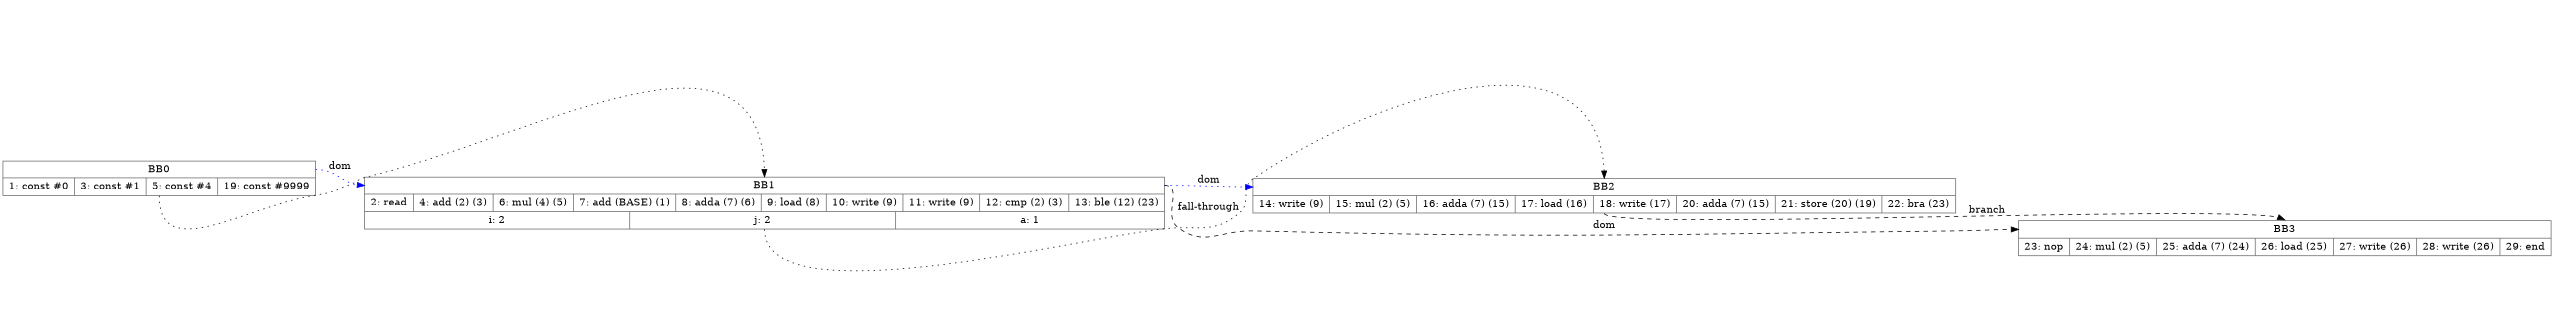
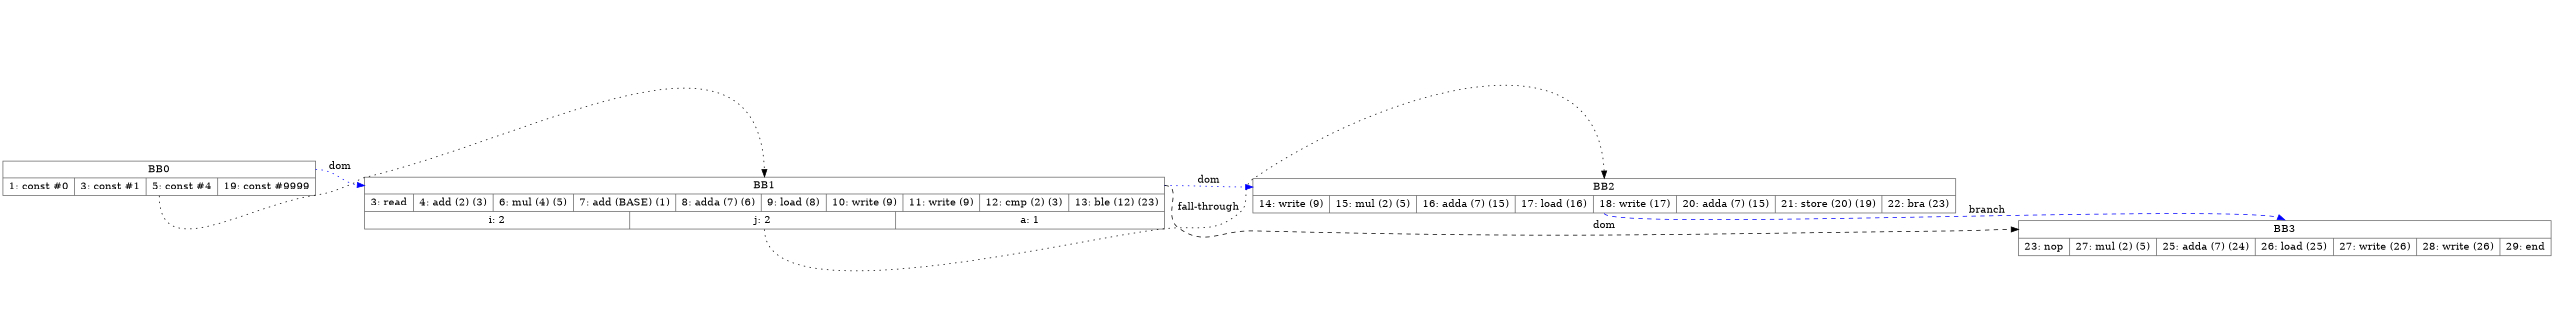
node "BB1": text "2: read" -> "3: read"
edge "BB2" -> "BB3": color black -> blue
node "BB3": text "24: mul (2) (5)" -> "27: mul (2) (5)"
